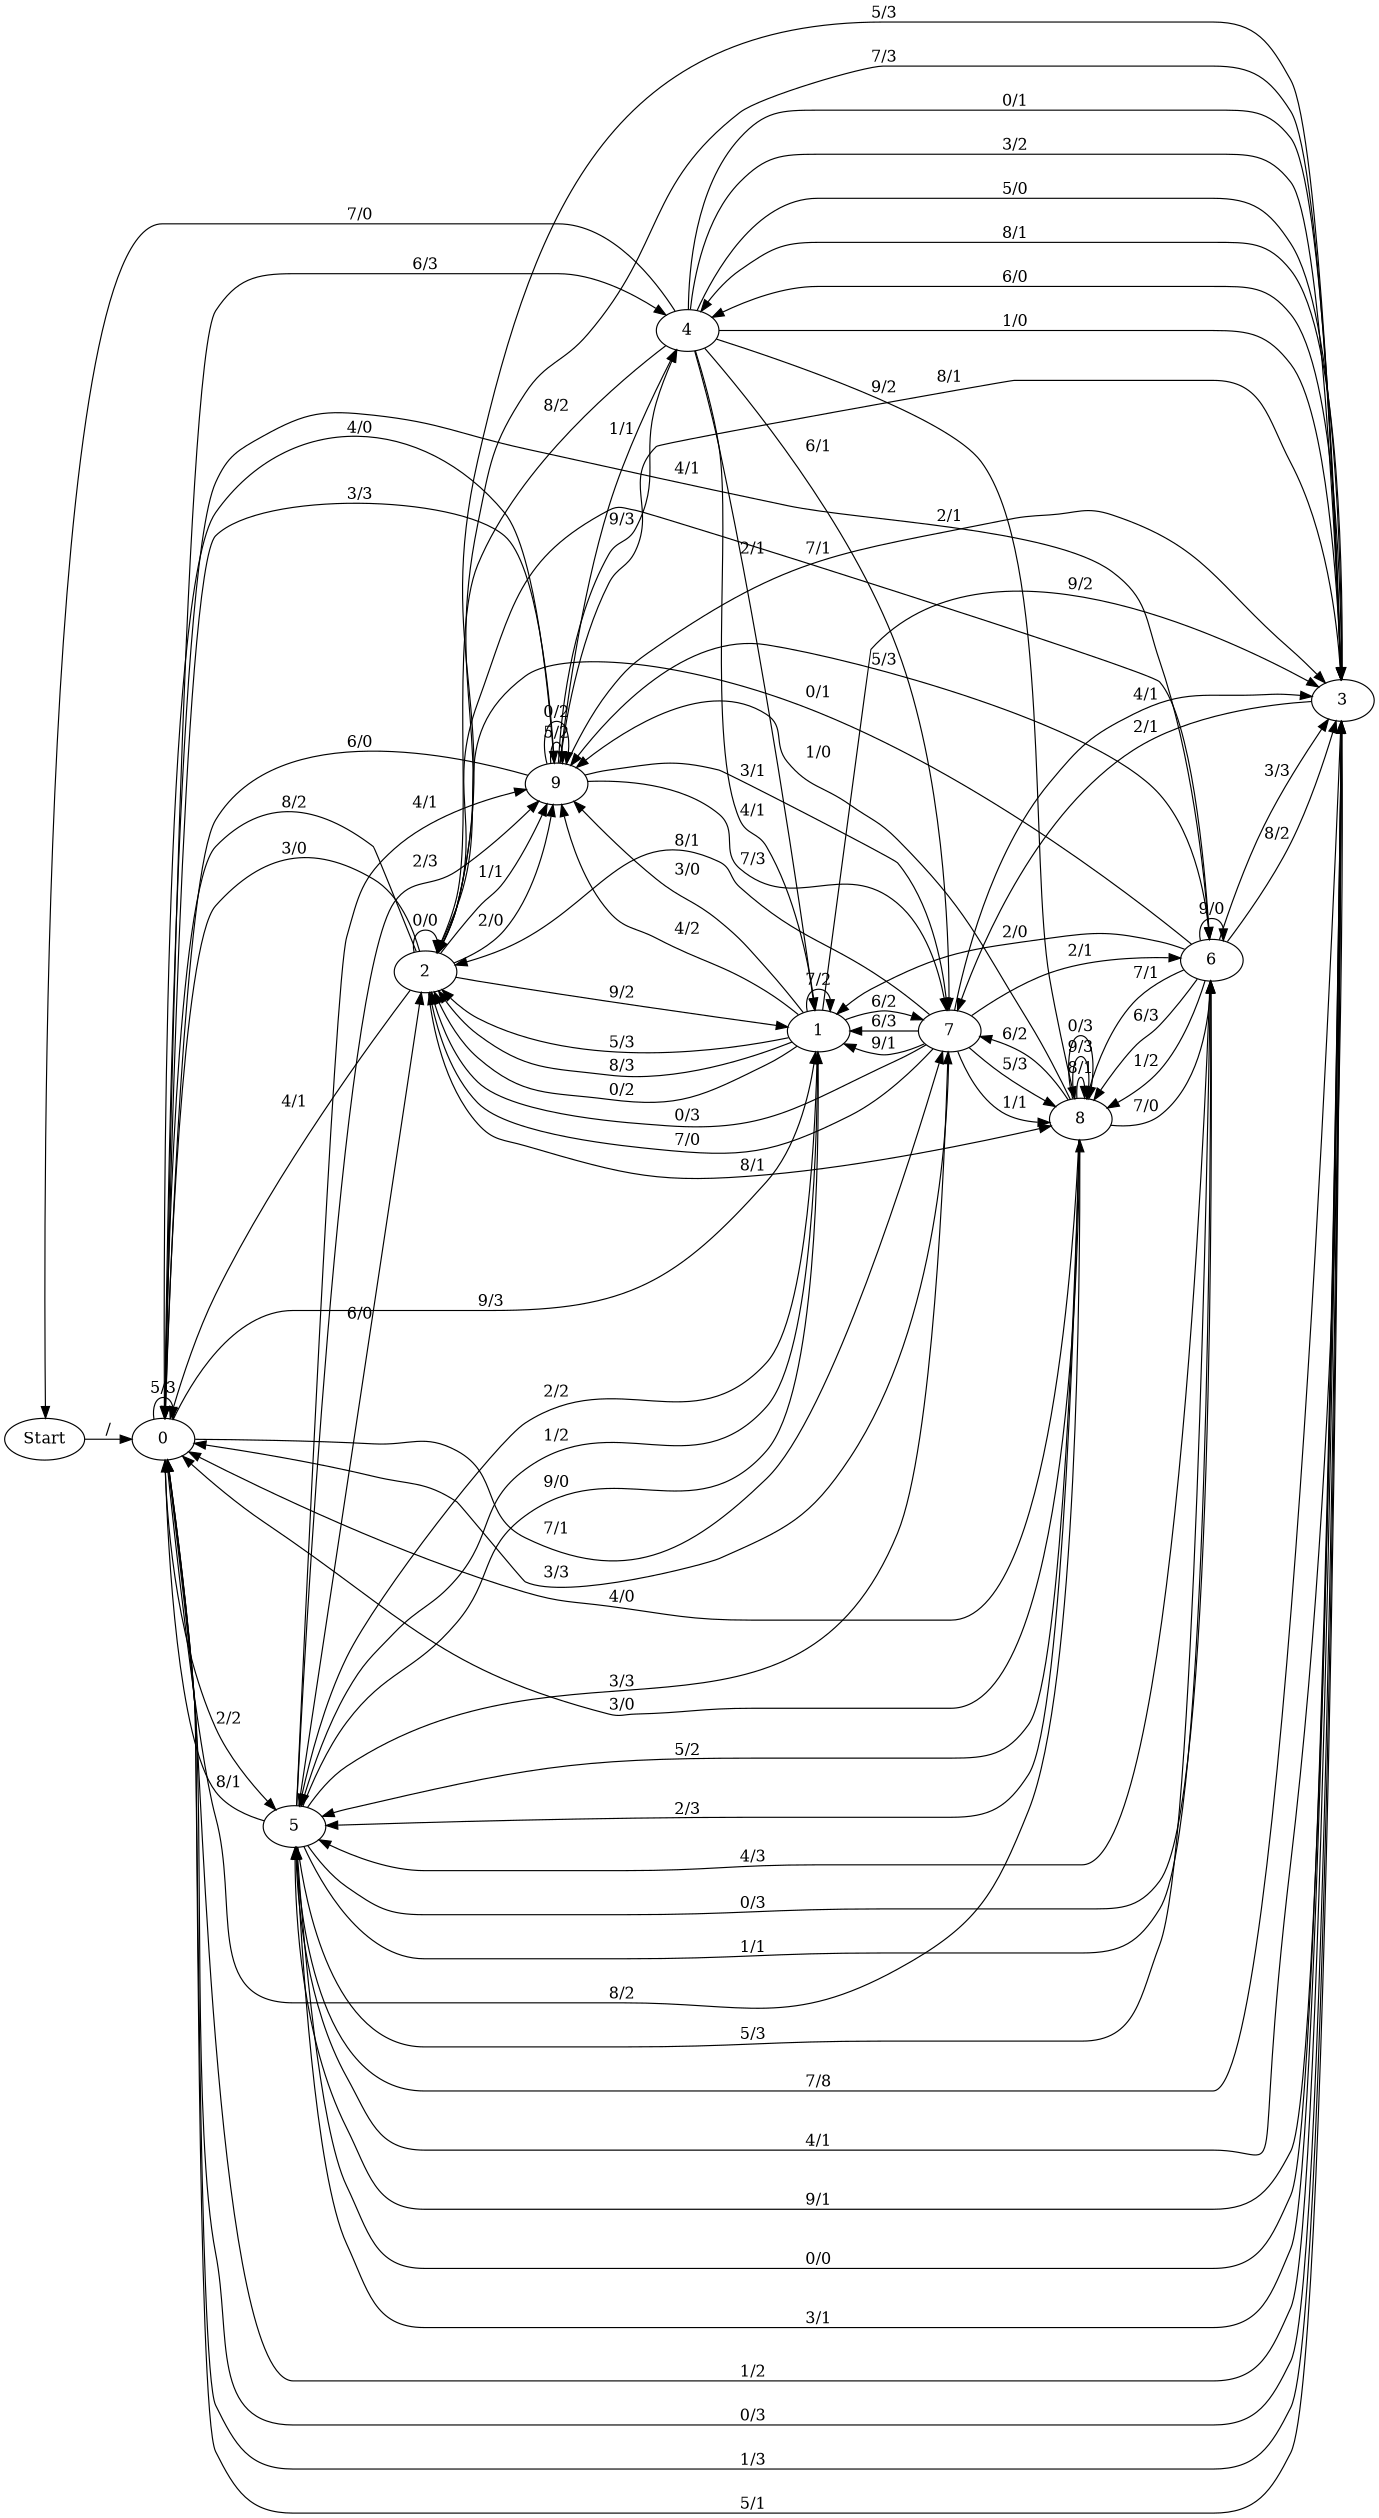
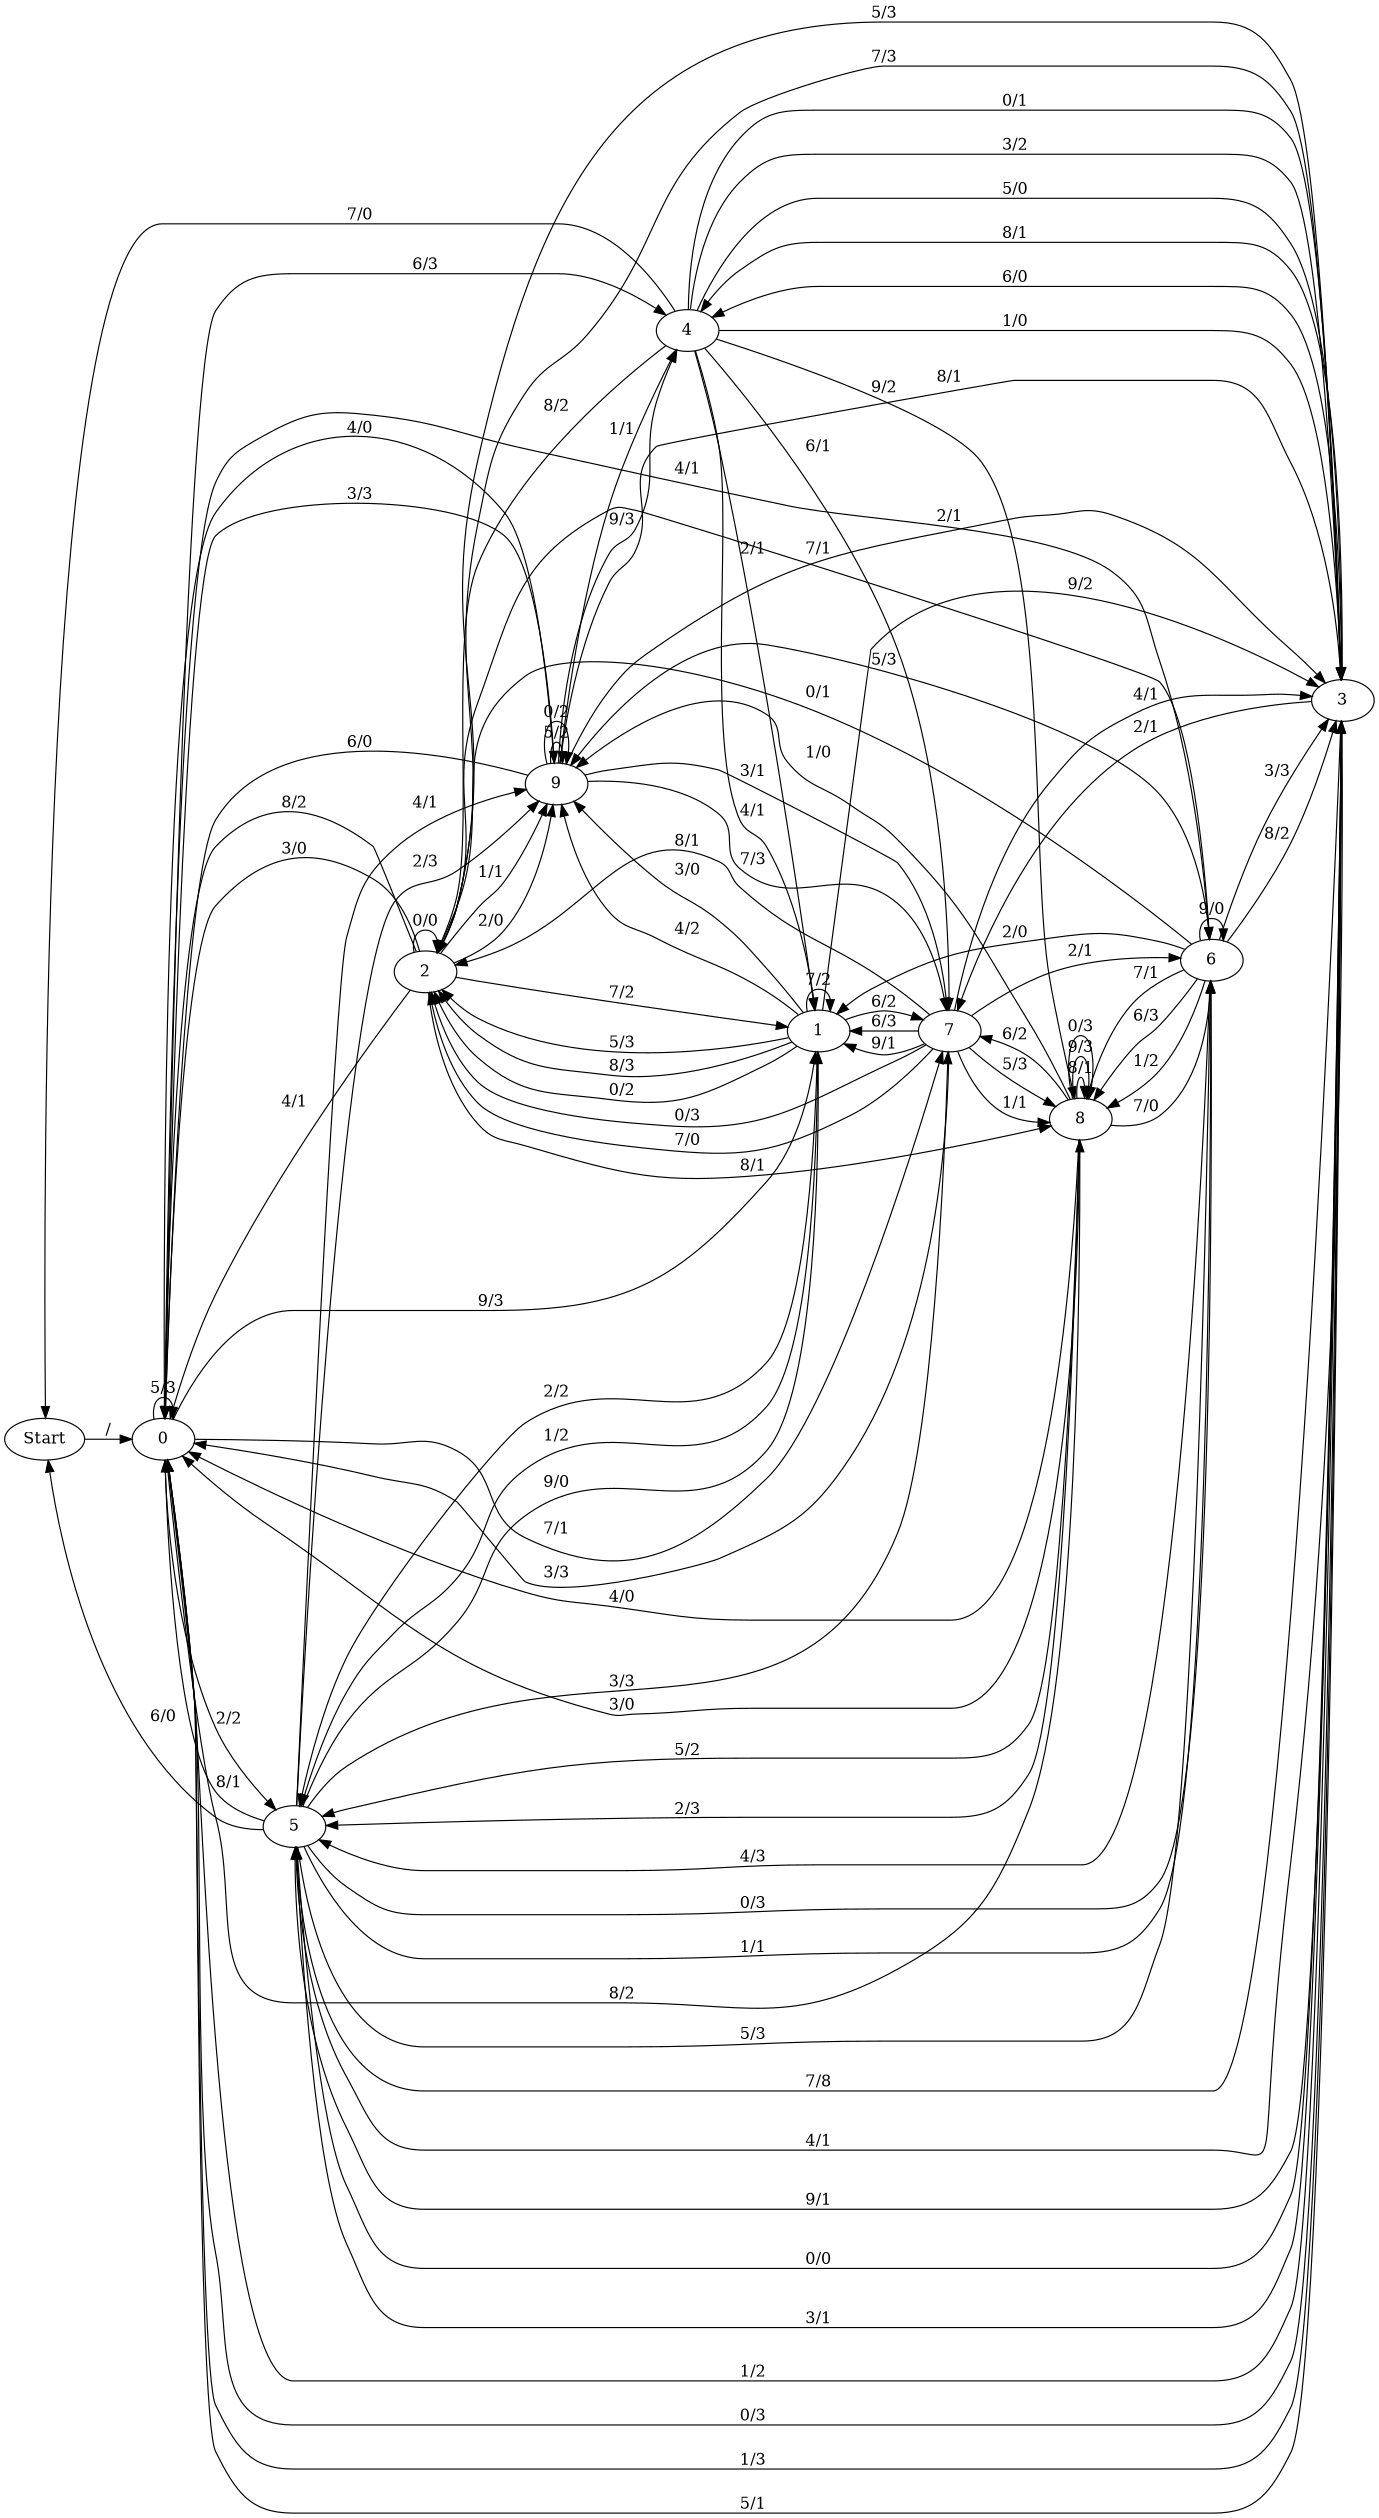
edge "2" -> "1": label "9/2" -> "7/2"
edge "5" -> "2": now "5" -> "Start"
